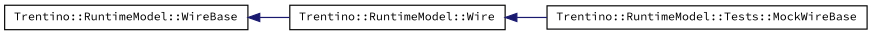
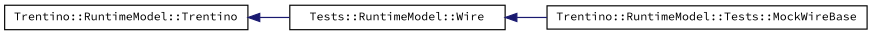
node "Trentino::RuntimeModel::WireBase": label "Trentino::RuntimeModel::WireBase" -> "Trentino::RuntimeModel::Trentino"
node "Trentino::RuntimeModel::Wire": label "Trentino::RuntimeModel::Wire" -> "Tests::RuntimeModel::Wire"
